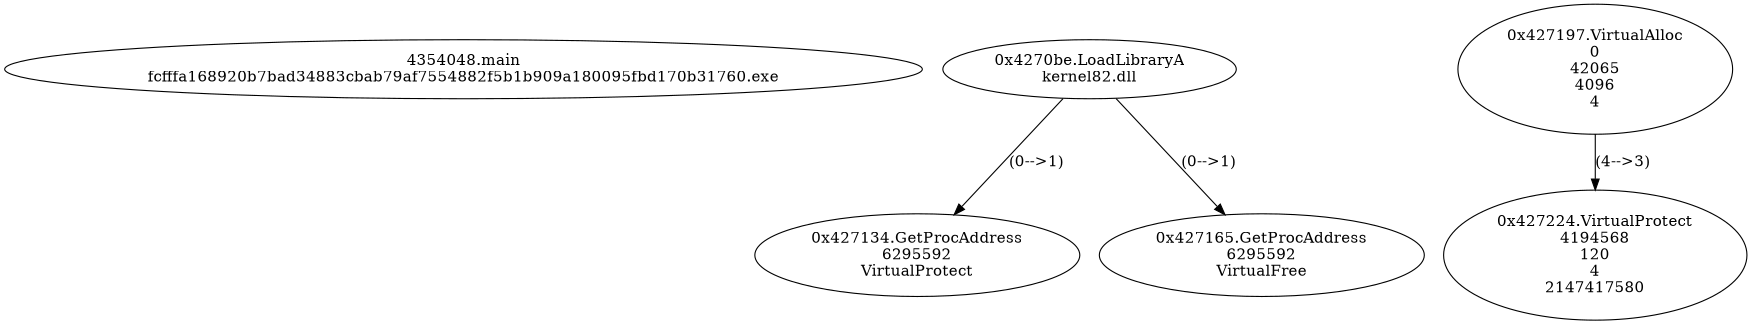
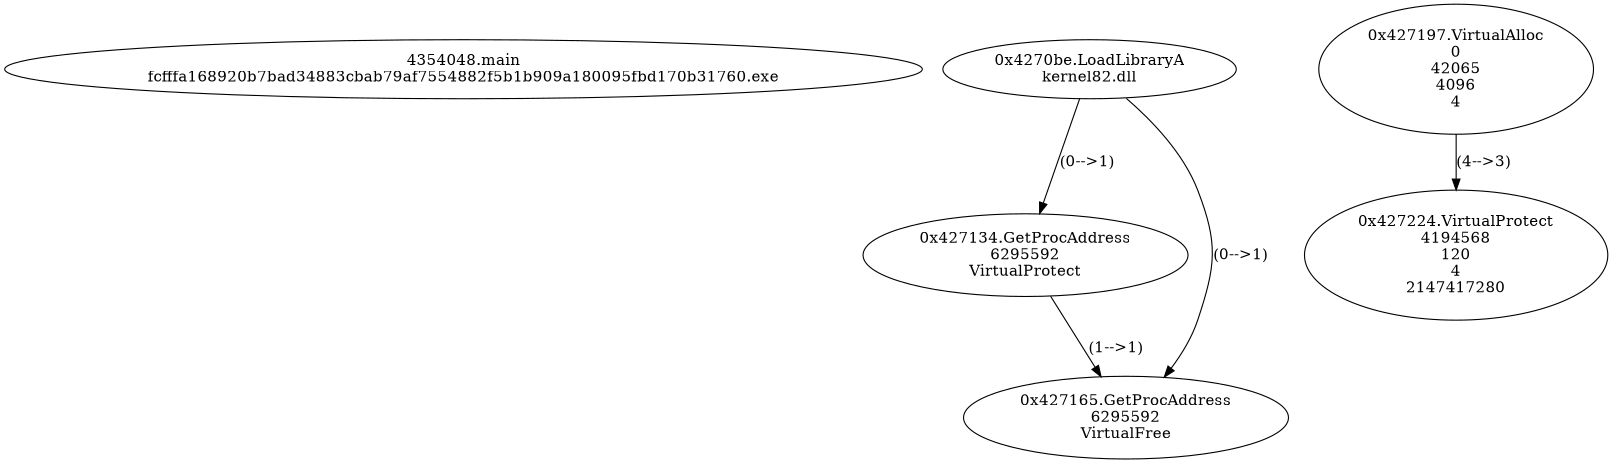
node "0x427224.VirtualProtect 4194568 120 4 2147417580": label "0x427224.VirtualProtect 4194568 120 4 2147417580" -> "0x427224.VirtualProtect 4194568 120 4 2147417280"
edge "0x427134.GetProcAddress 6295592 VirtualProtect" -> "0x427165.GetProcAddress 6295592 VirtualFree": added, label "(1-->1)"
